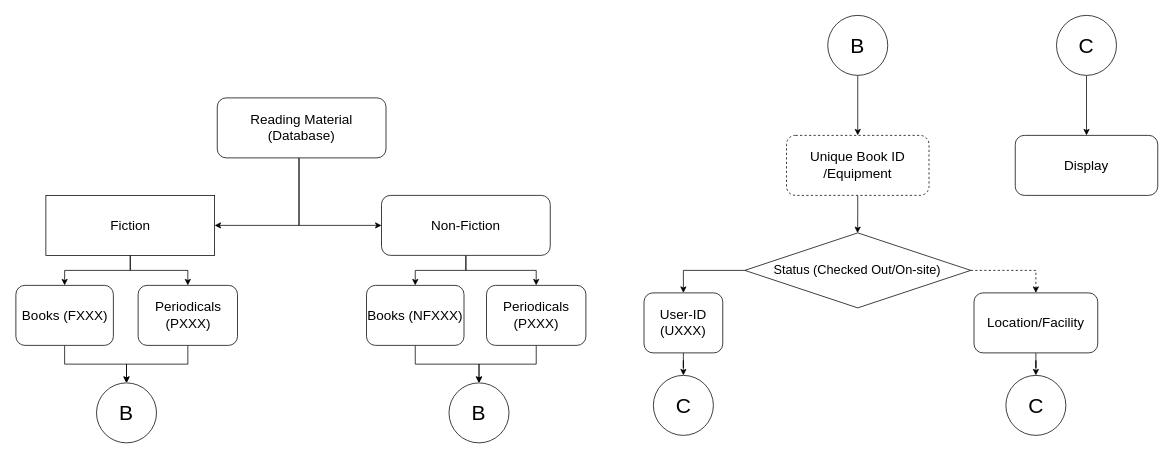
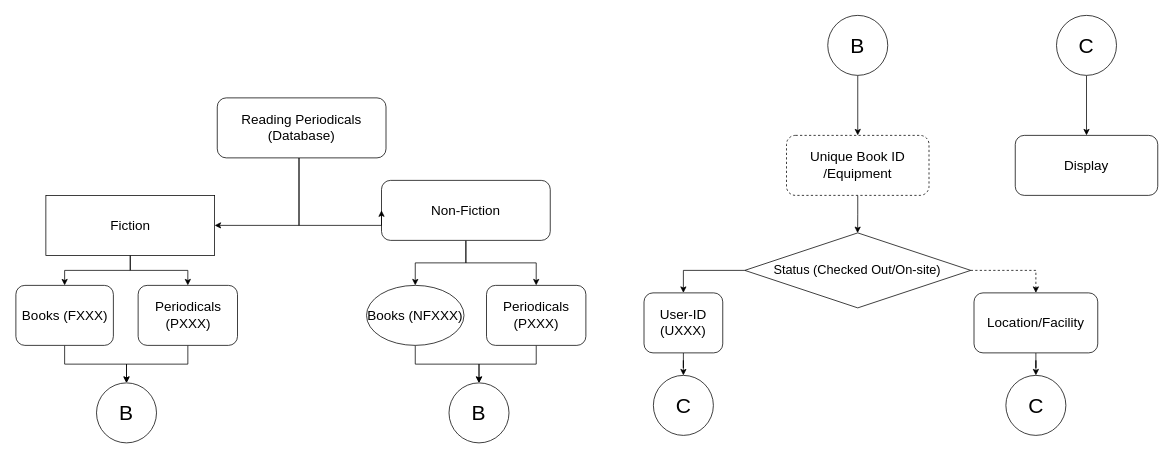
node "Reading Material (Database)": label "Reading Material (Database)" -> "Reading Periodicals (Database)"
node "Non-Fiction": moved (466, 225) -> (466, 210)
node "Books (NFXXX)": shape rounded rectangle -> ellipse
